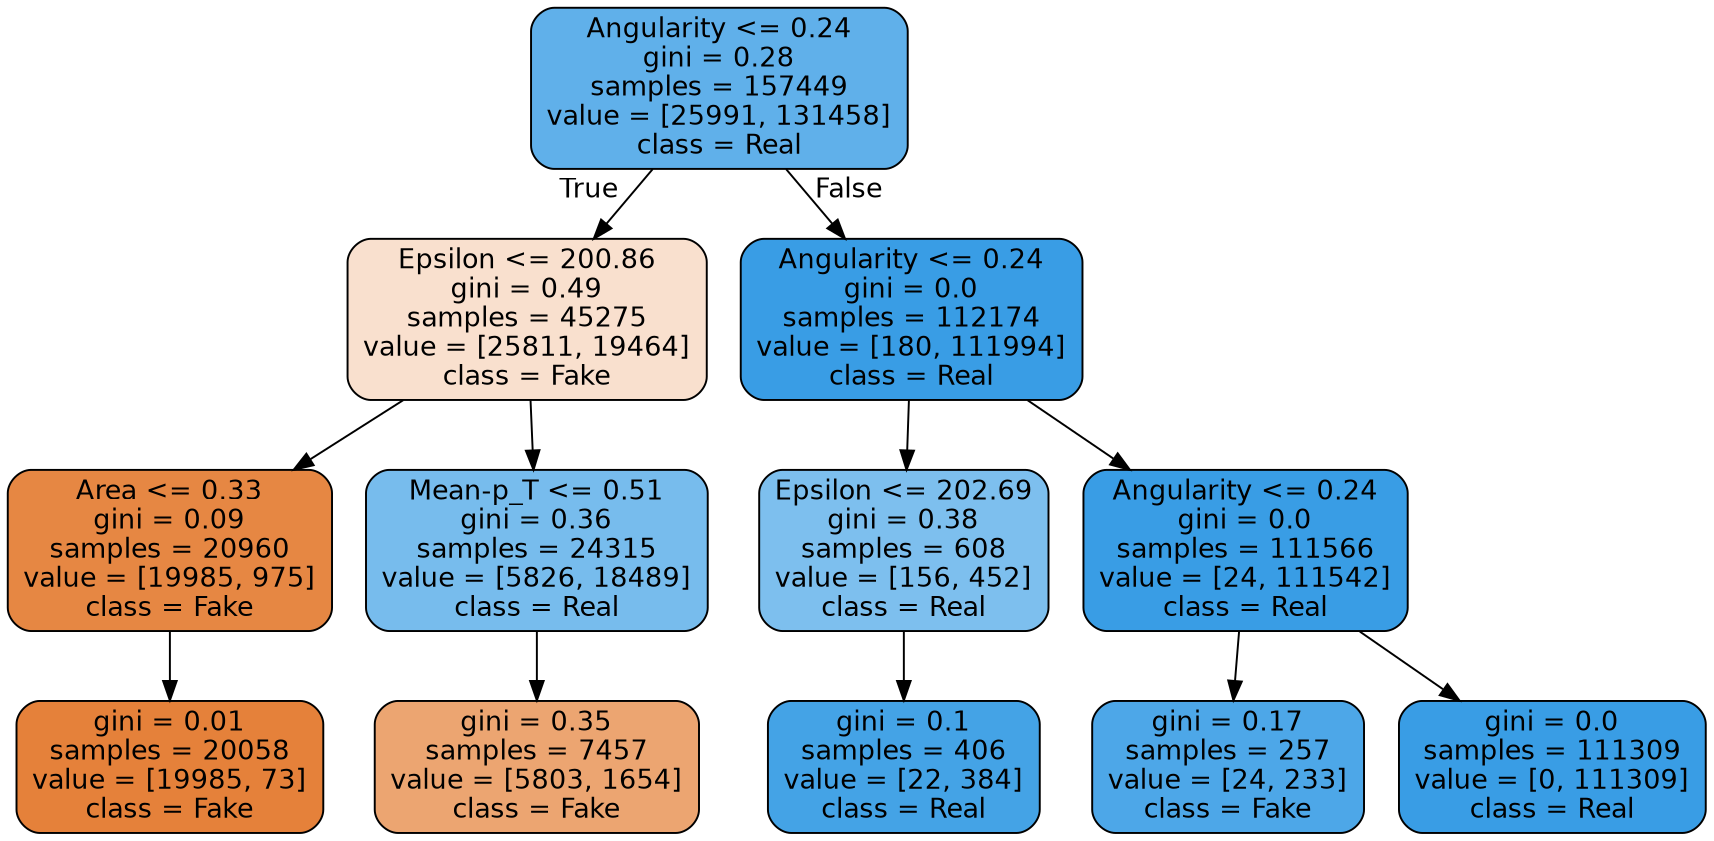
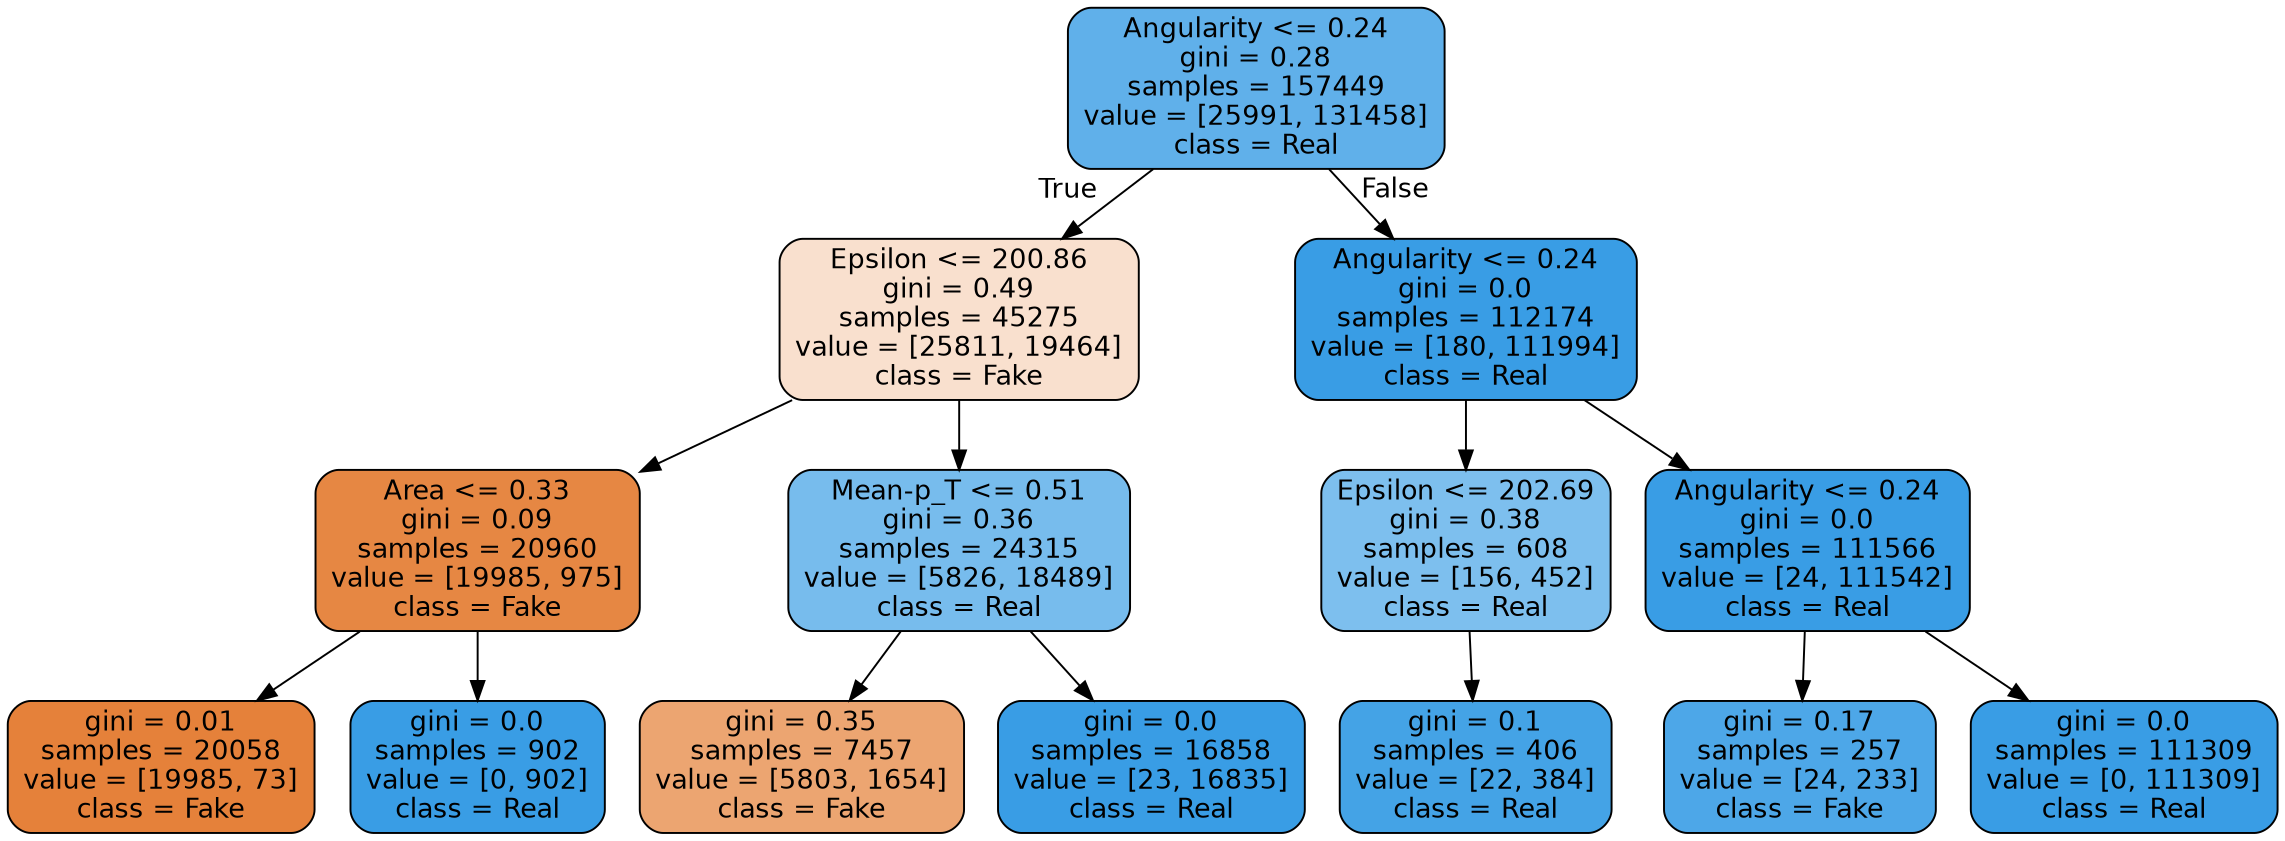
node "gini = 0.0 samples = 902 value = [0, 902] class = Real": added
node "gini = 0.0 samples = 16858 value = [23, 16835] class = Real": added
